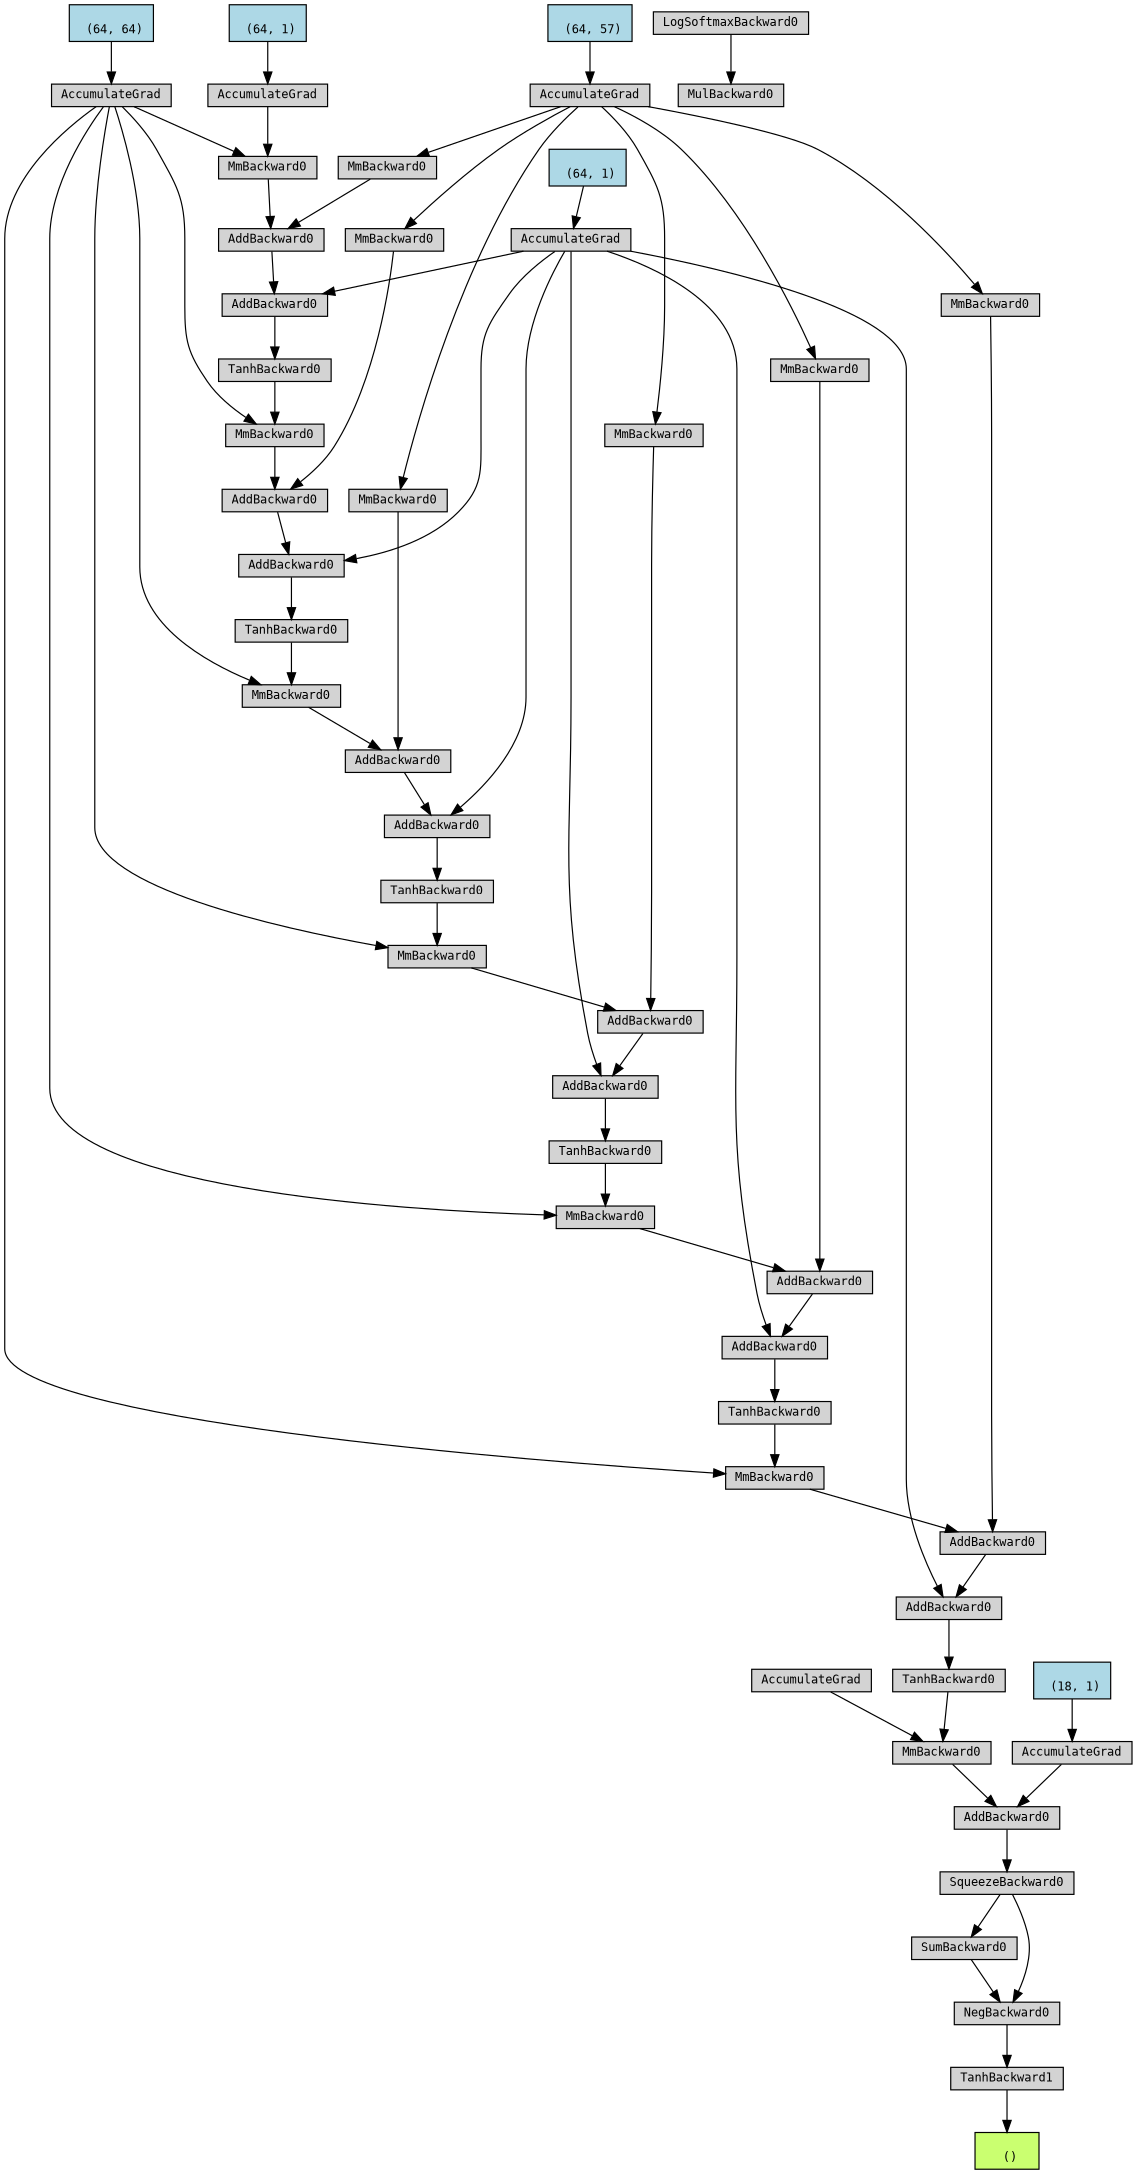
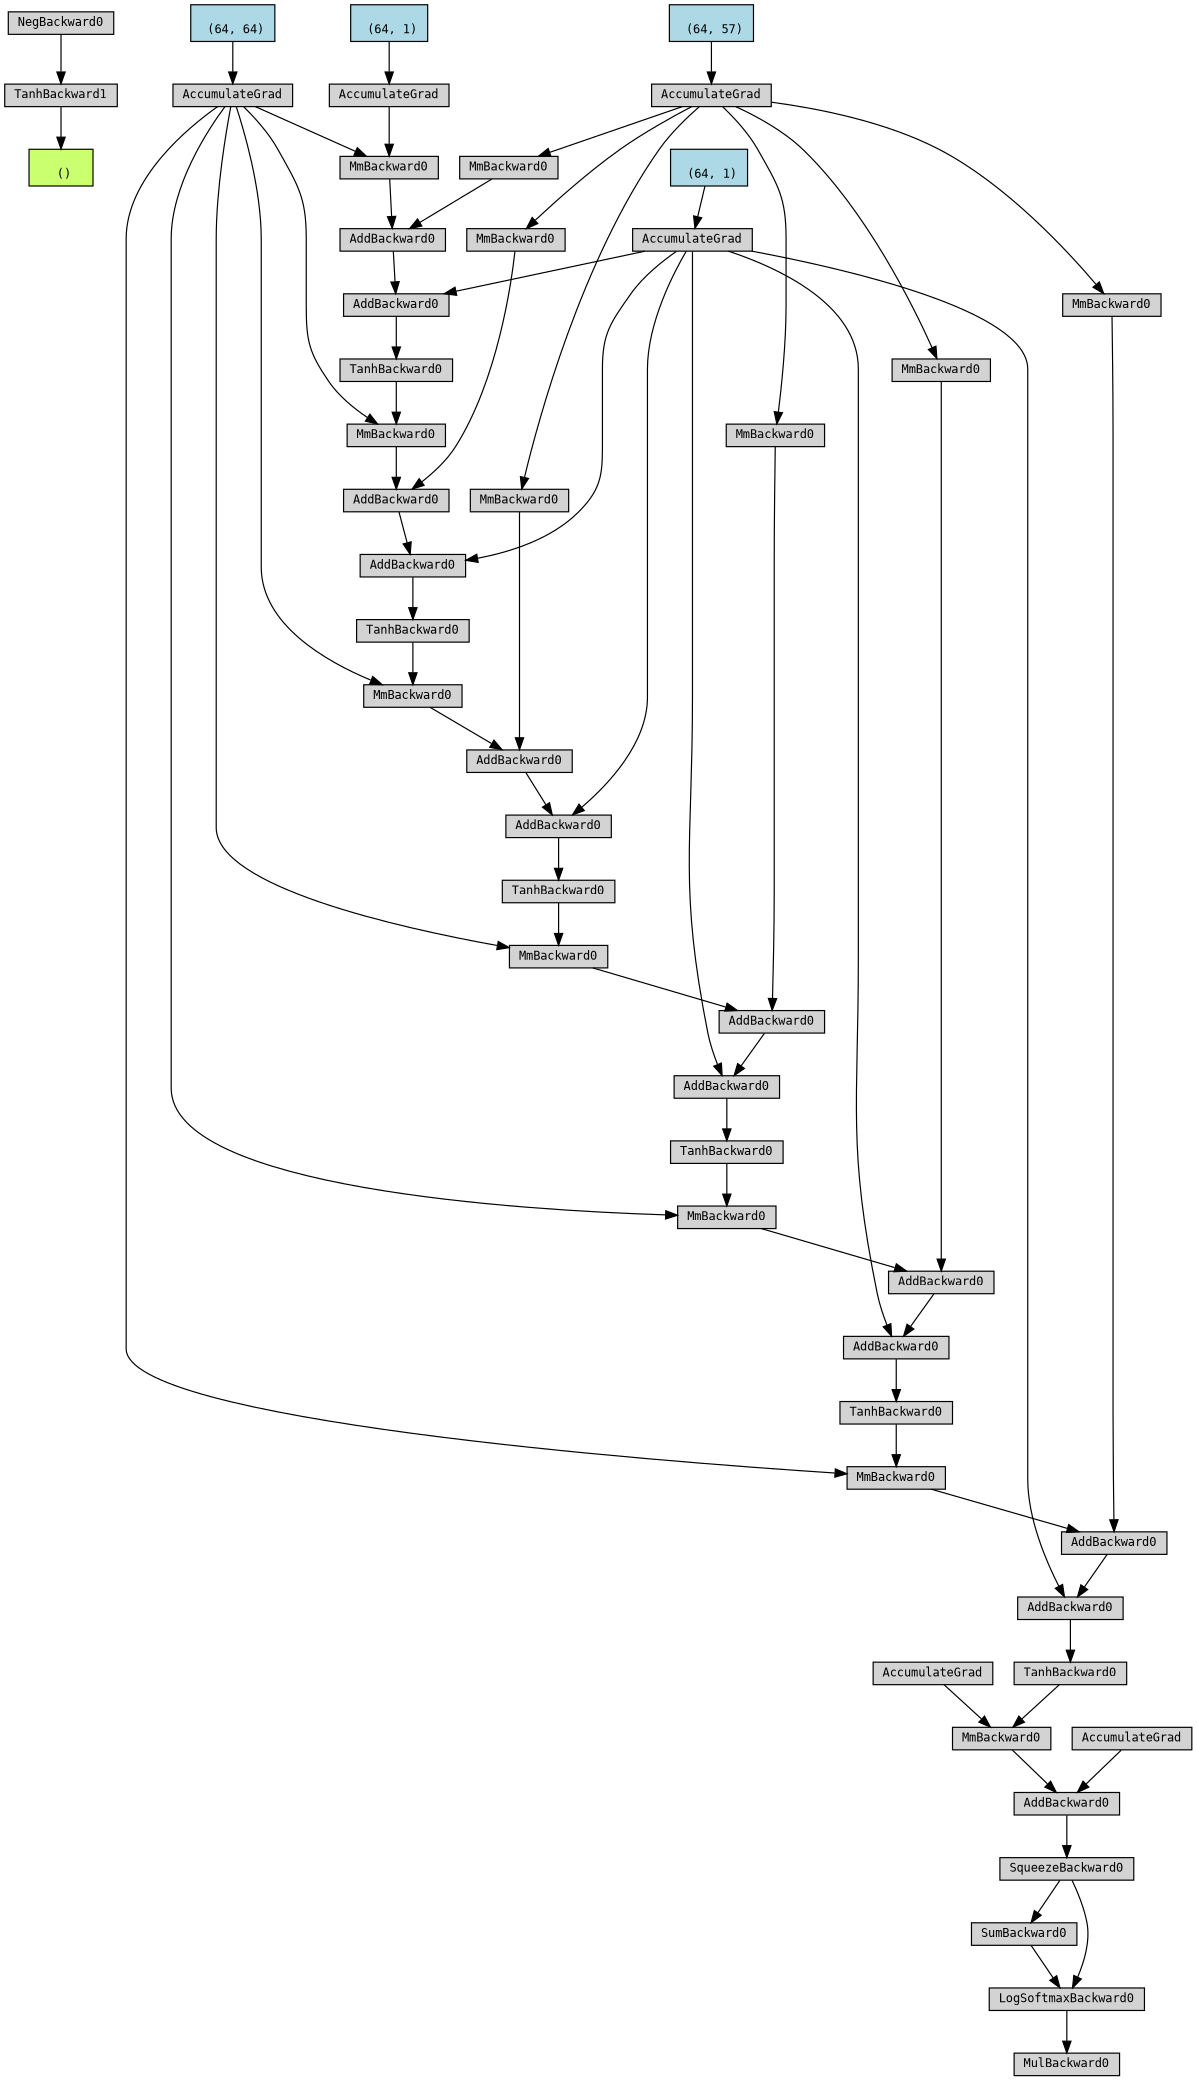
node "(18, 1)": removed
edge "SqueezeBackward0" -> "NegBackward0": now "SqueezeBackward0" -> "LogSoftmaxBackward0"
edge "SumBackward0" -> "NegBackward0": now "SumBackward0" -> "LogSoftmaxBackward0"
